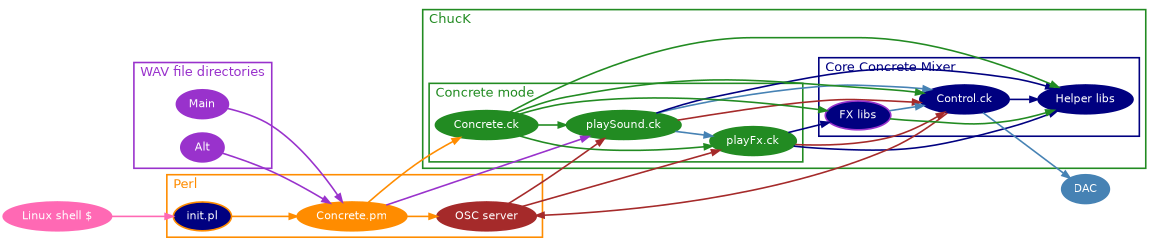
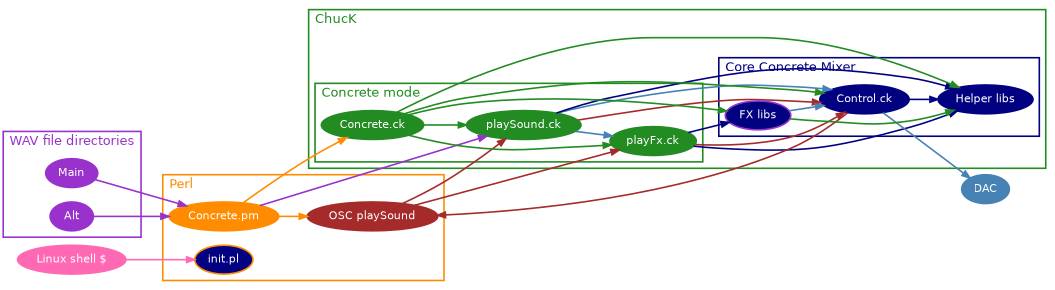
edge "init.pl" -> "Concrete.pm": removed
node "OSC server": label "OSC server" -> "OSC playSound"
